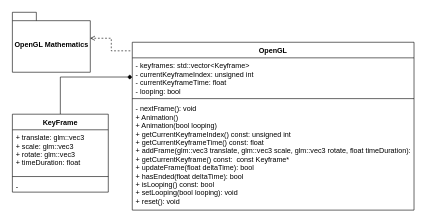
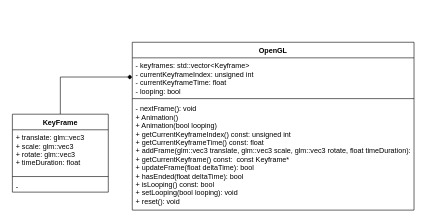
node "OpenGL Mathematics": removed
edge "OpenGL" -> "OpenGL Mathematics": removed
